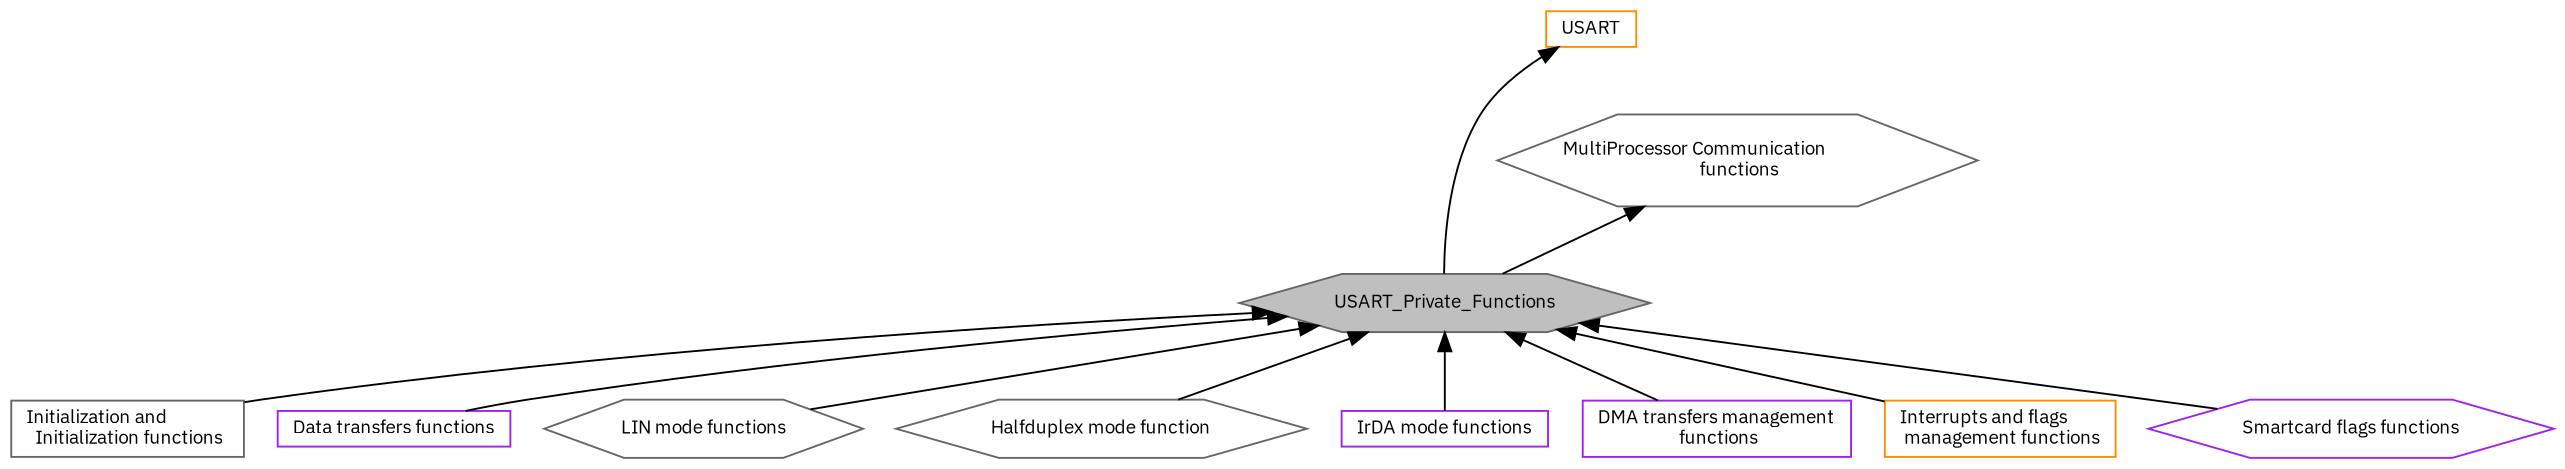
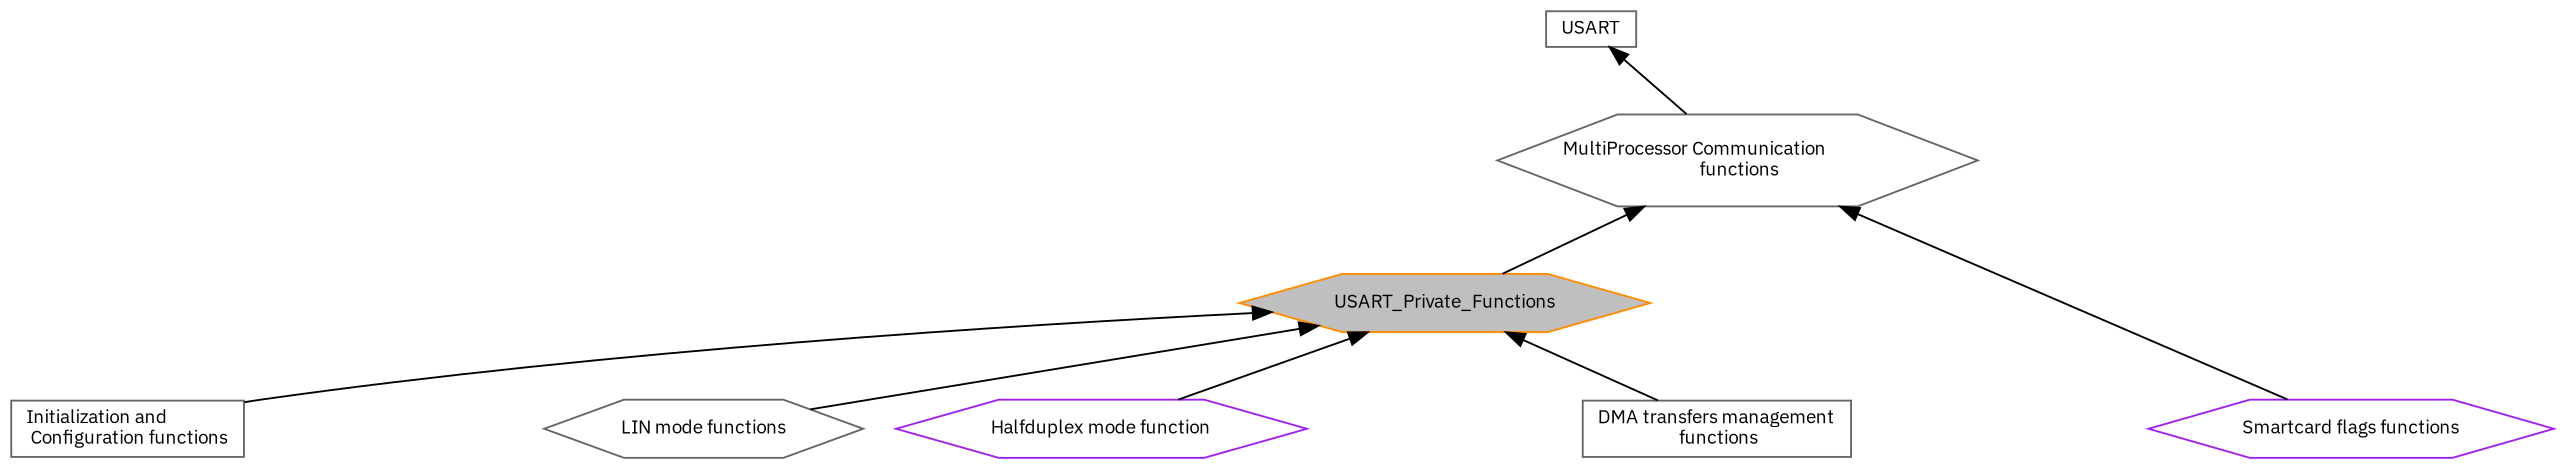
node "USART": color darkorange -> gray40
edge "USART_Private_Functions" -> "USART": now "MultiProcessor Communication functions" -> "USART"
node "USART_Private_Functions": color gray40 -> darkorange
edge "Smartcard flags functions" -> "USART_Private_Functions": now "Smartcard flags functions" -> "MultiProcessor Communication functions"
node "Initialization and Initialization functions": label "Initialization and Initialization functions" -> "Initialization and Configuration functions"
node "Data transfers functions": removed
node "Halfduplex mode function": color gray40 -> purple
node "IrDA mode functions": removed
node "DMA transfers management functions": color purple -> gray40
node "Interrupts and flags management functions": removed
